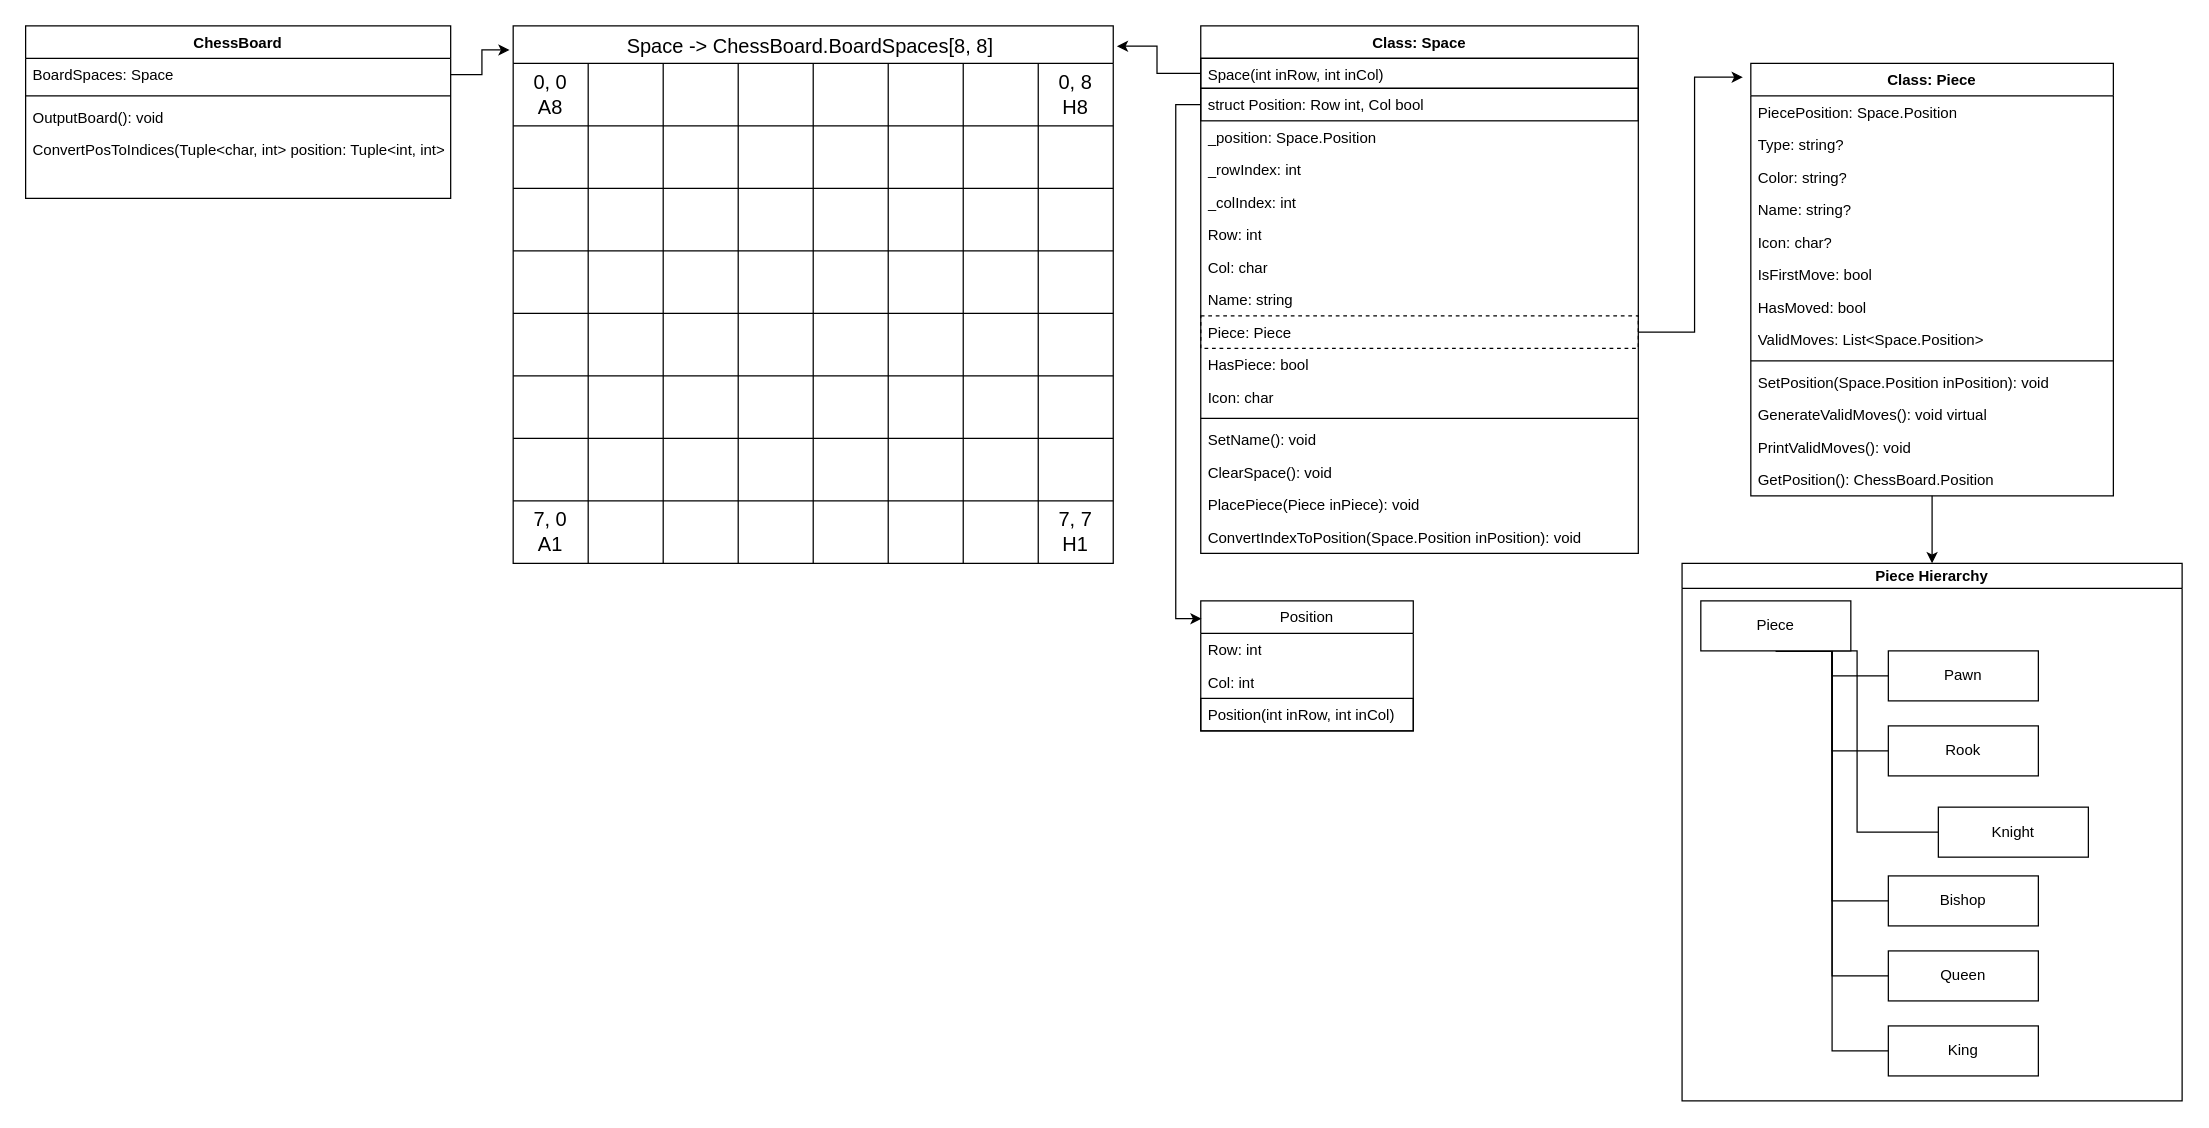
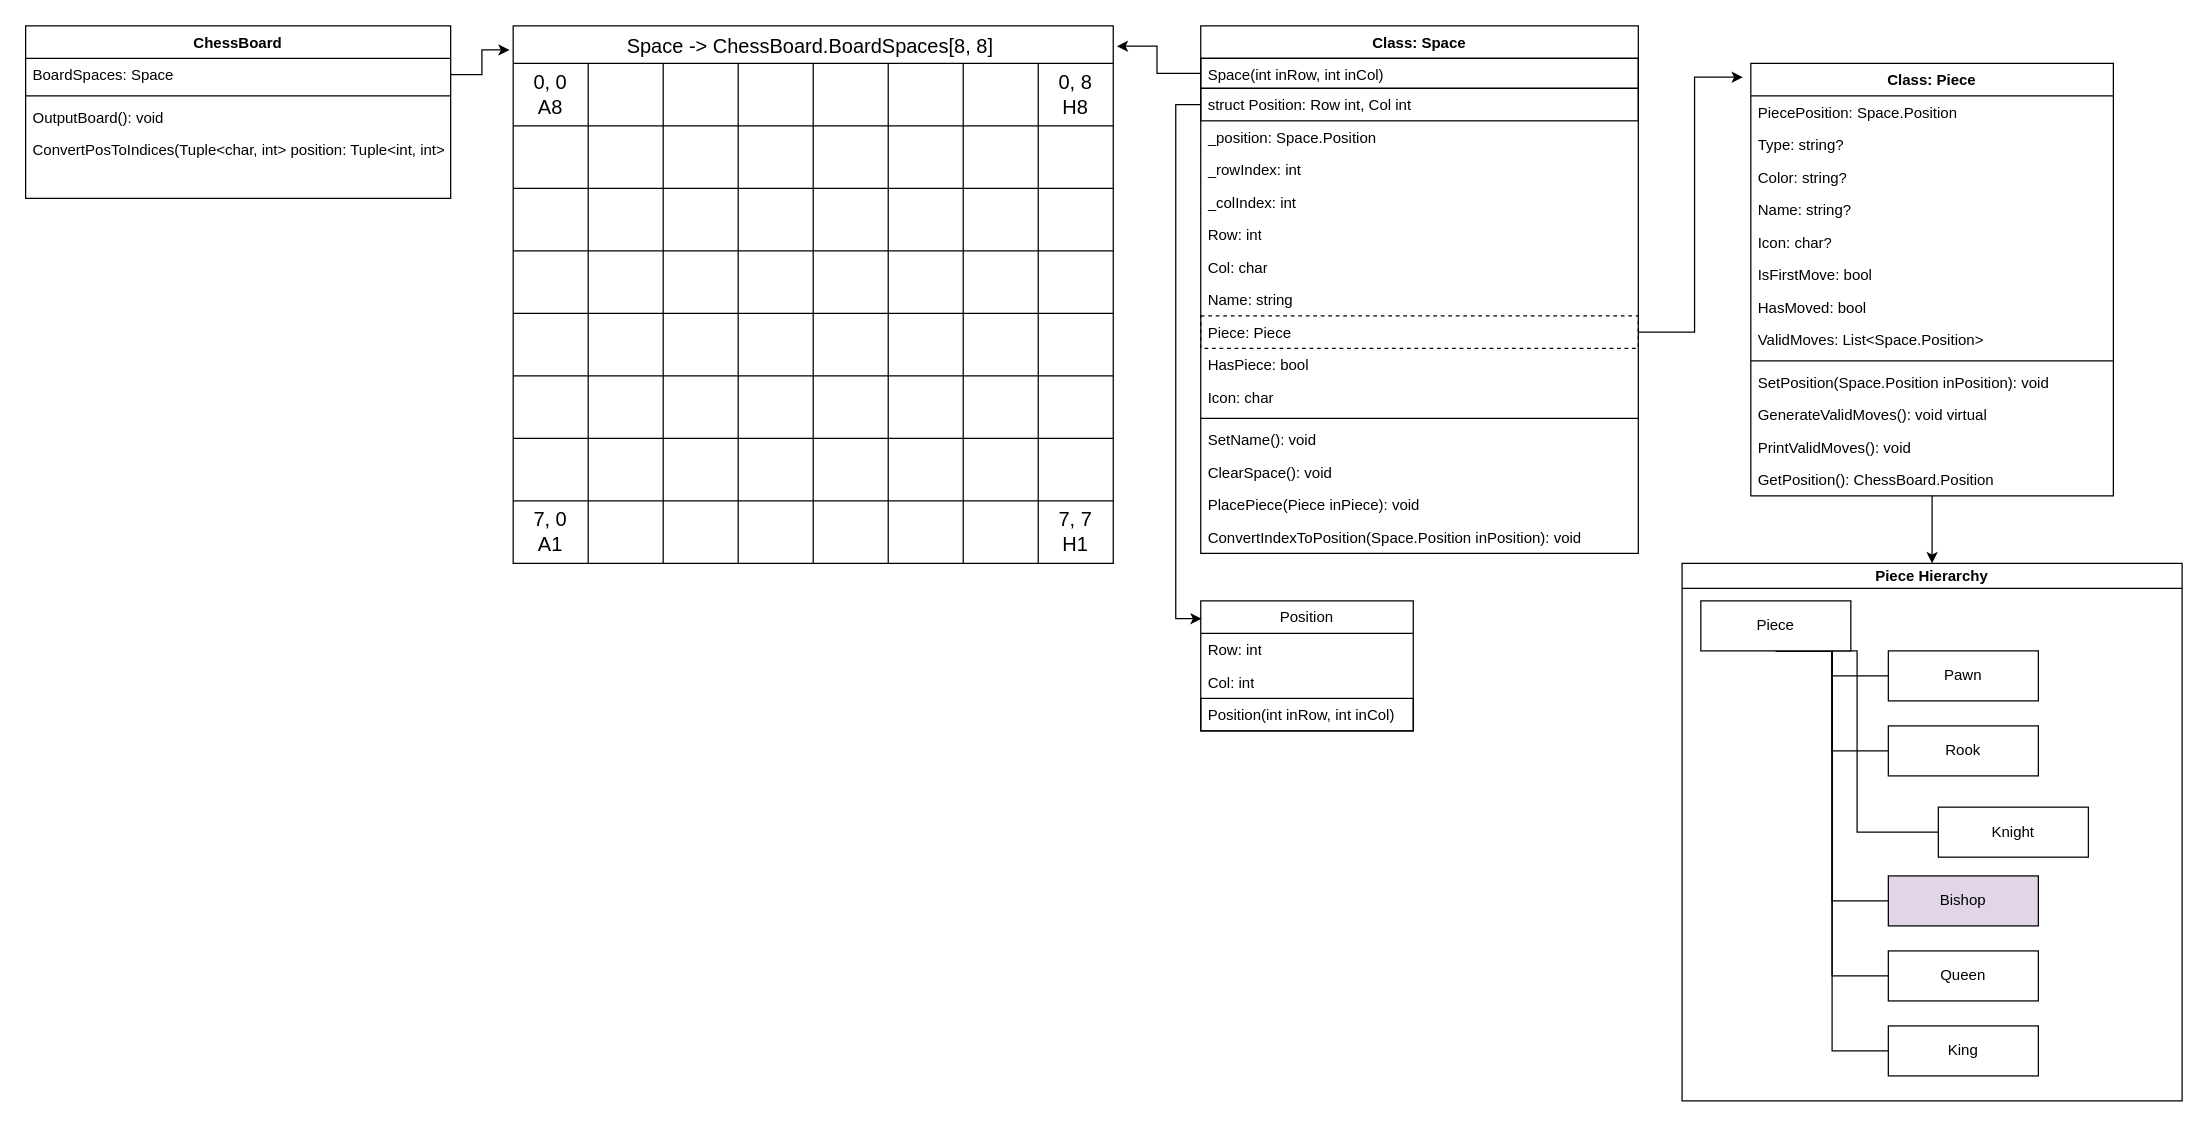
node "struct Position: Row int, Col bool": label "struct Position: Row int, Col bool" -> "struct Position: Row int, Col int"
node "Bishop": fillcolor #ffffff -> #e1d5e7
